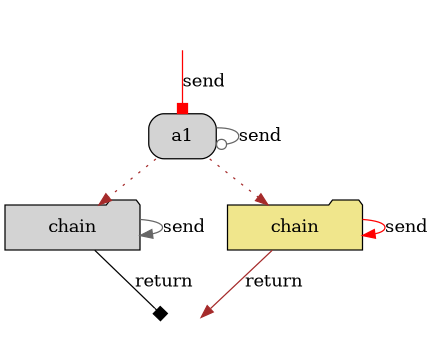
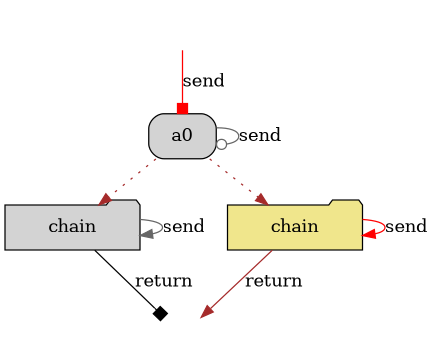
node "a1": label "a1" -> "a0"
